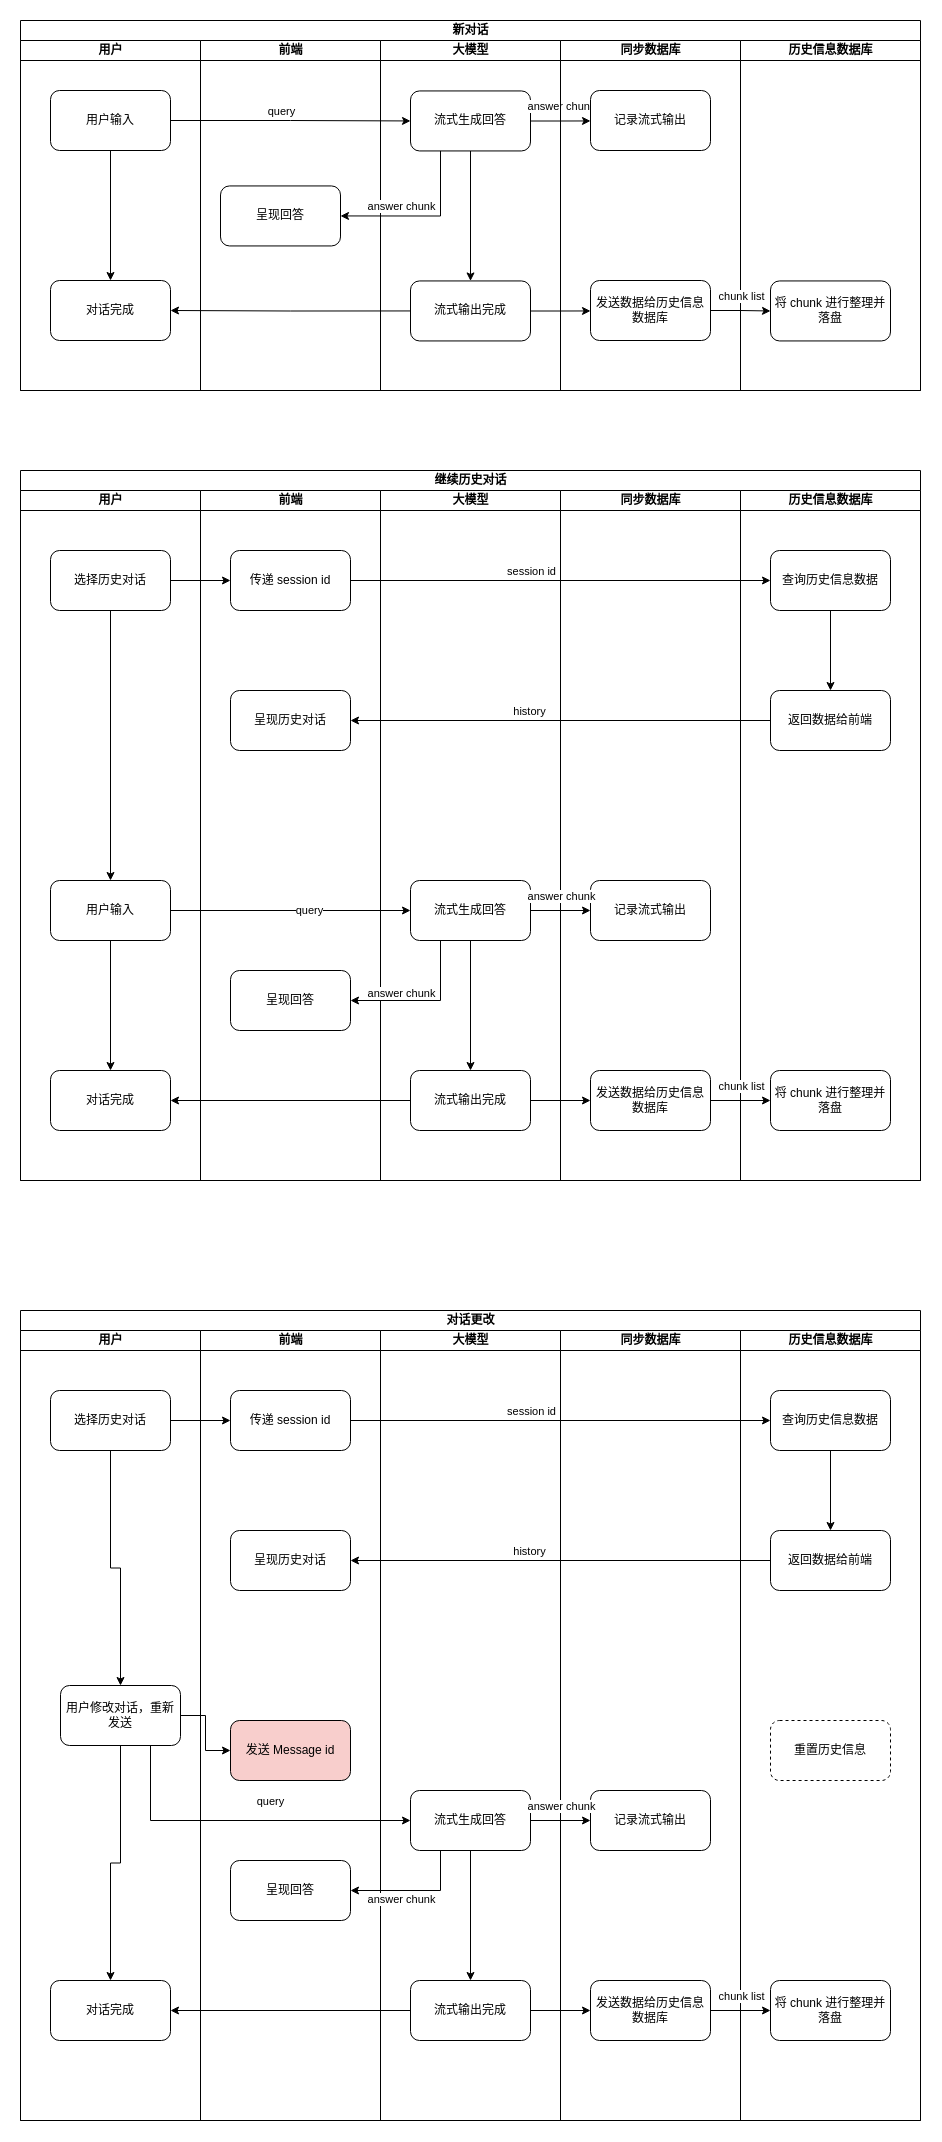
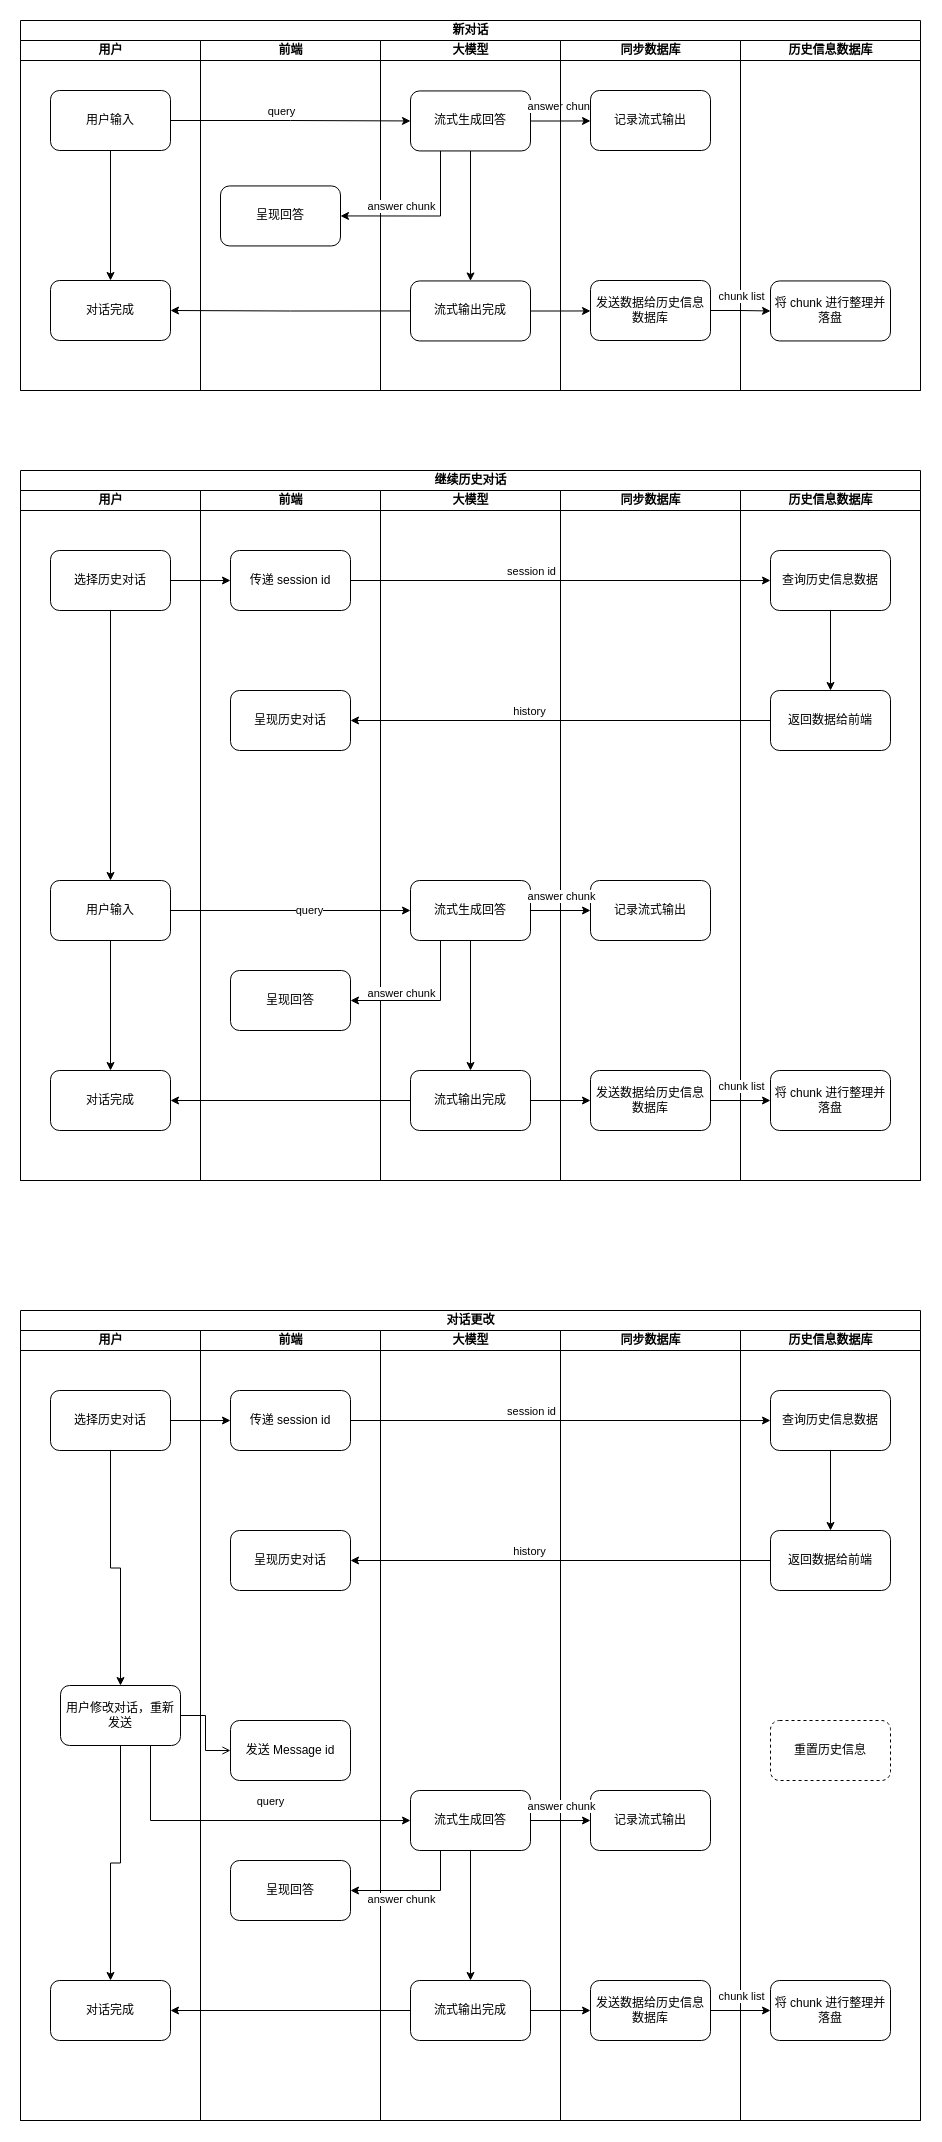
edge "用户修改对话，重新发送" -> "发送 Message id": arrowhead classic -> open
node "发送 Message id": fillcolor #f8cecc -> #ffffff
